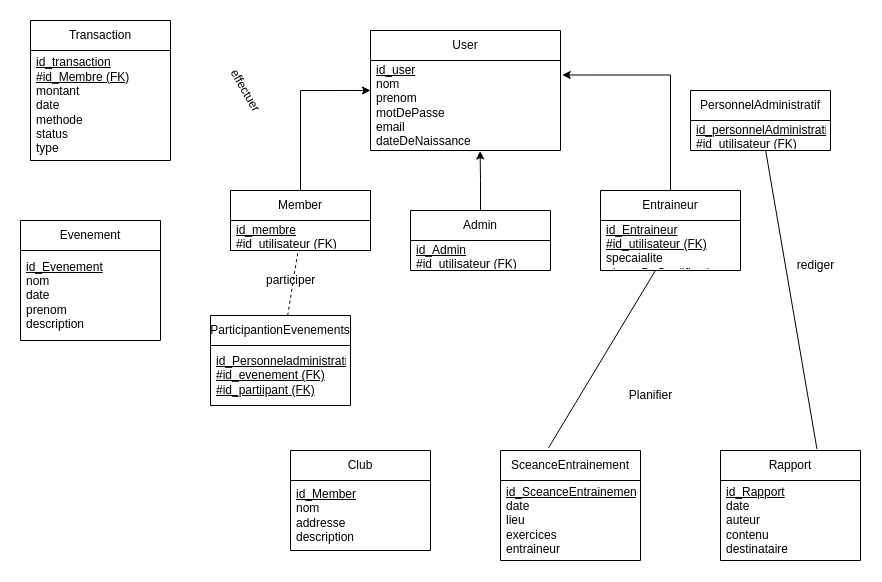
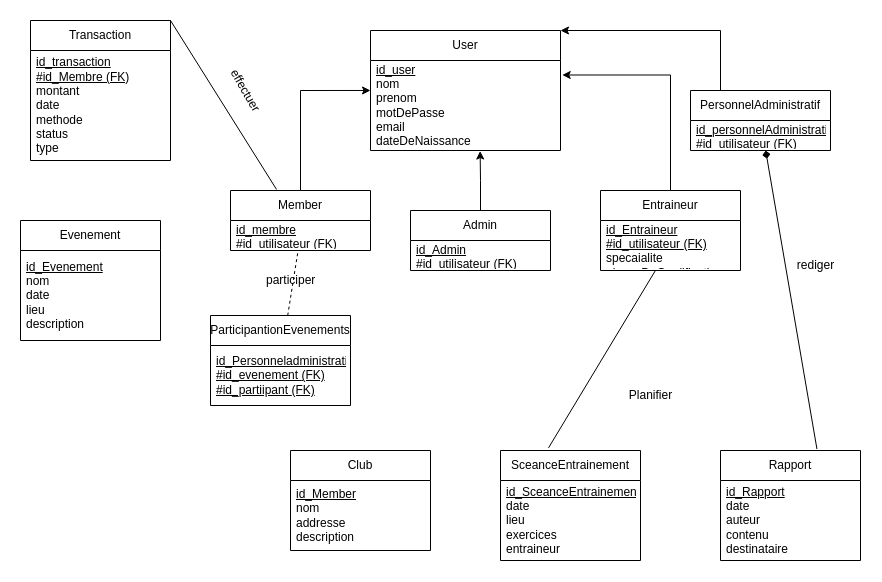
edge "PersonnelAdministratif" -> "User": added
edge "Transaction" -- "Member": added
edge "PersonnelAdministratif" -- "Rapport": arrowhead none -> diamond
node "id_Evenement nom date prenom description": label "id_Evenement nom date prenom description" -> "id_Evenement nom date lieu description"
